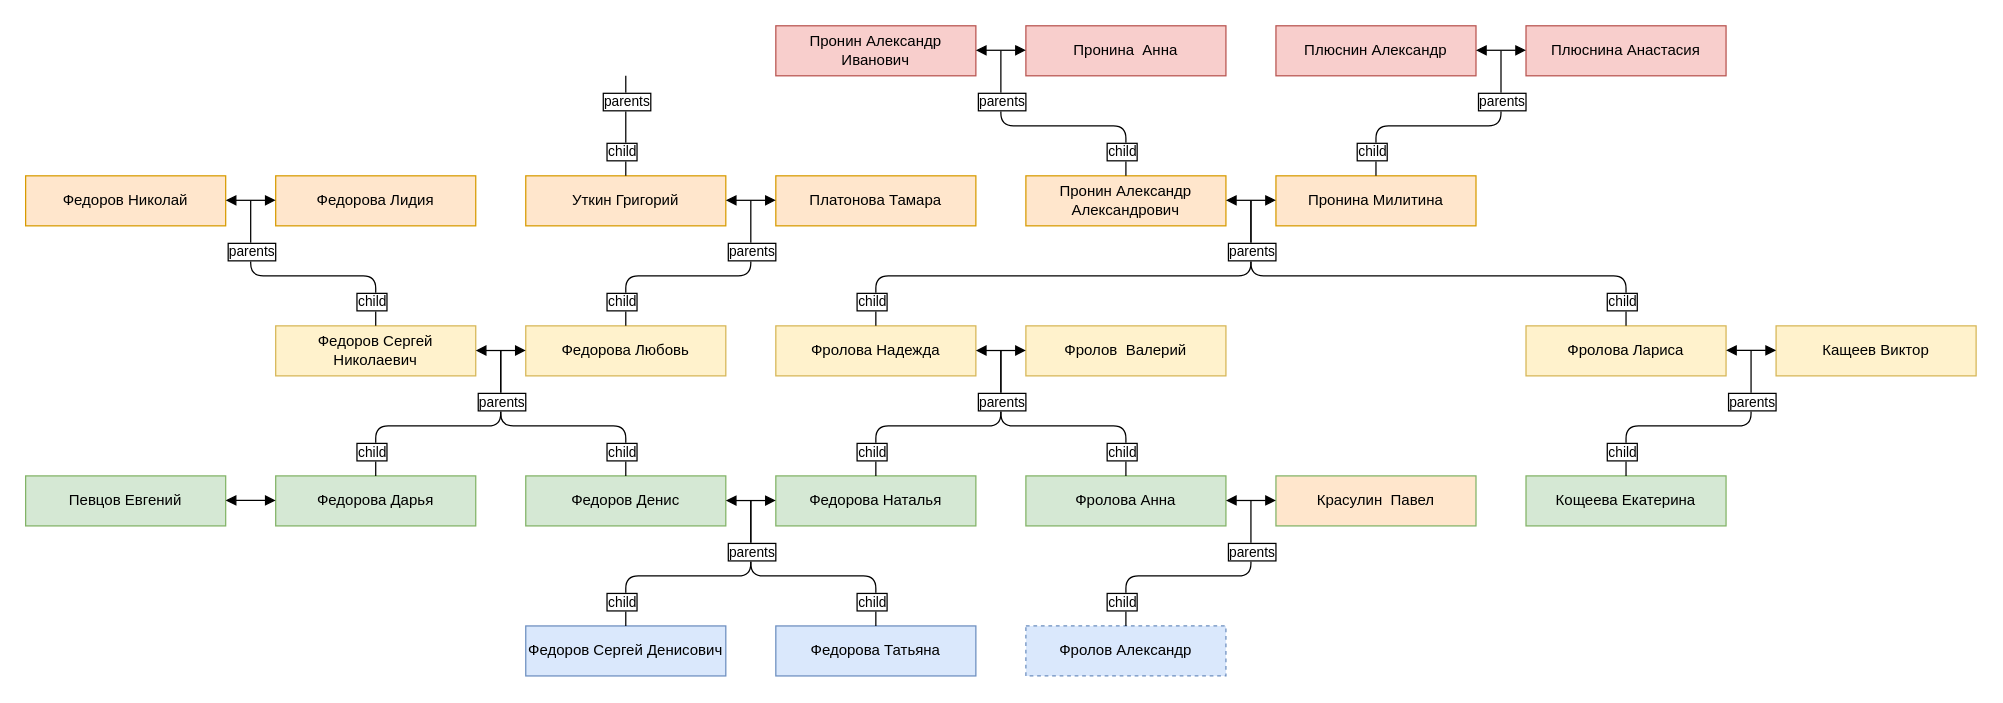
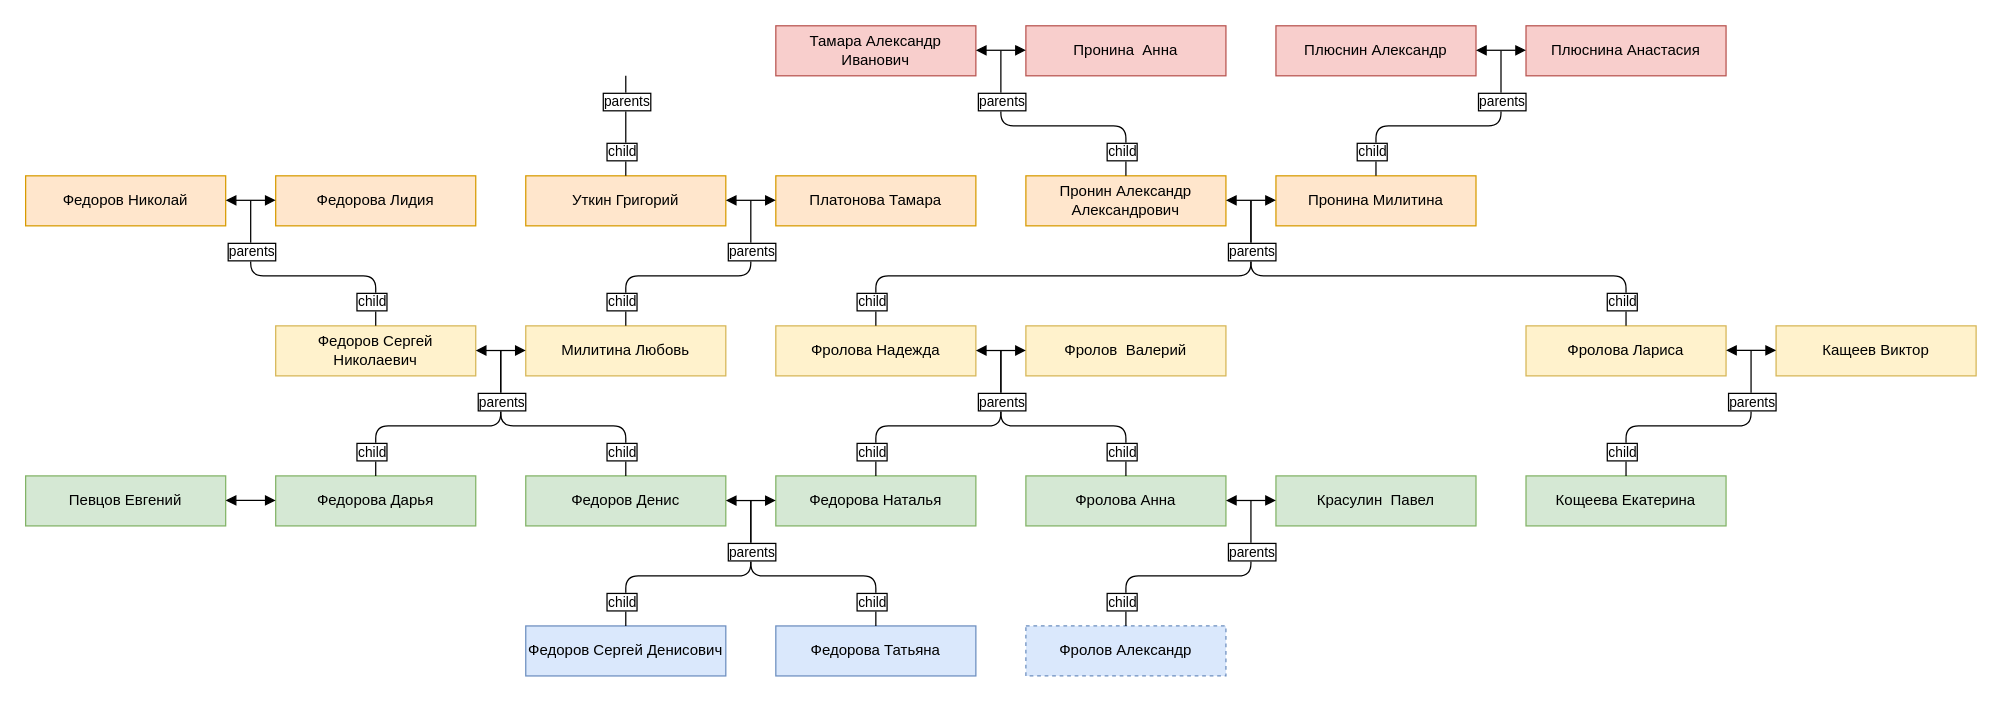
node "Пронин Александр Иванович": label "Пронин Александр Иванович" -> "Тамара Александр Иванович"
node "Федорова Любовь": label "Федорова Любовь" -> "Милитина Любовь"
node "Красулин Павел": fillcolor #ffe6cc -> #d5e8d4
